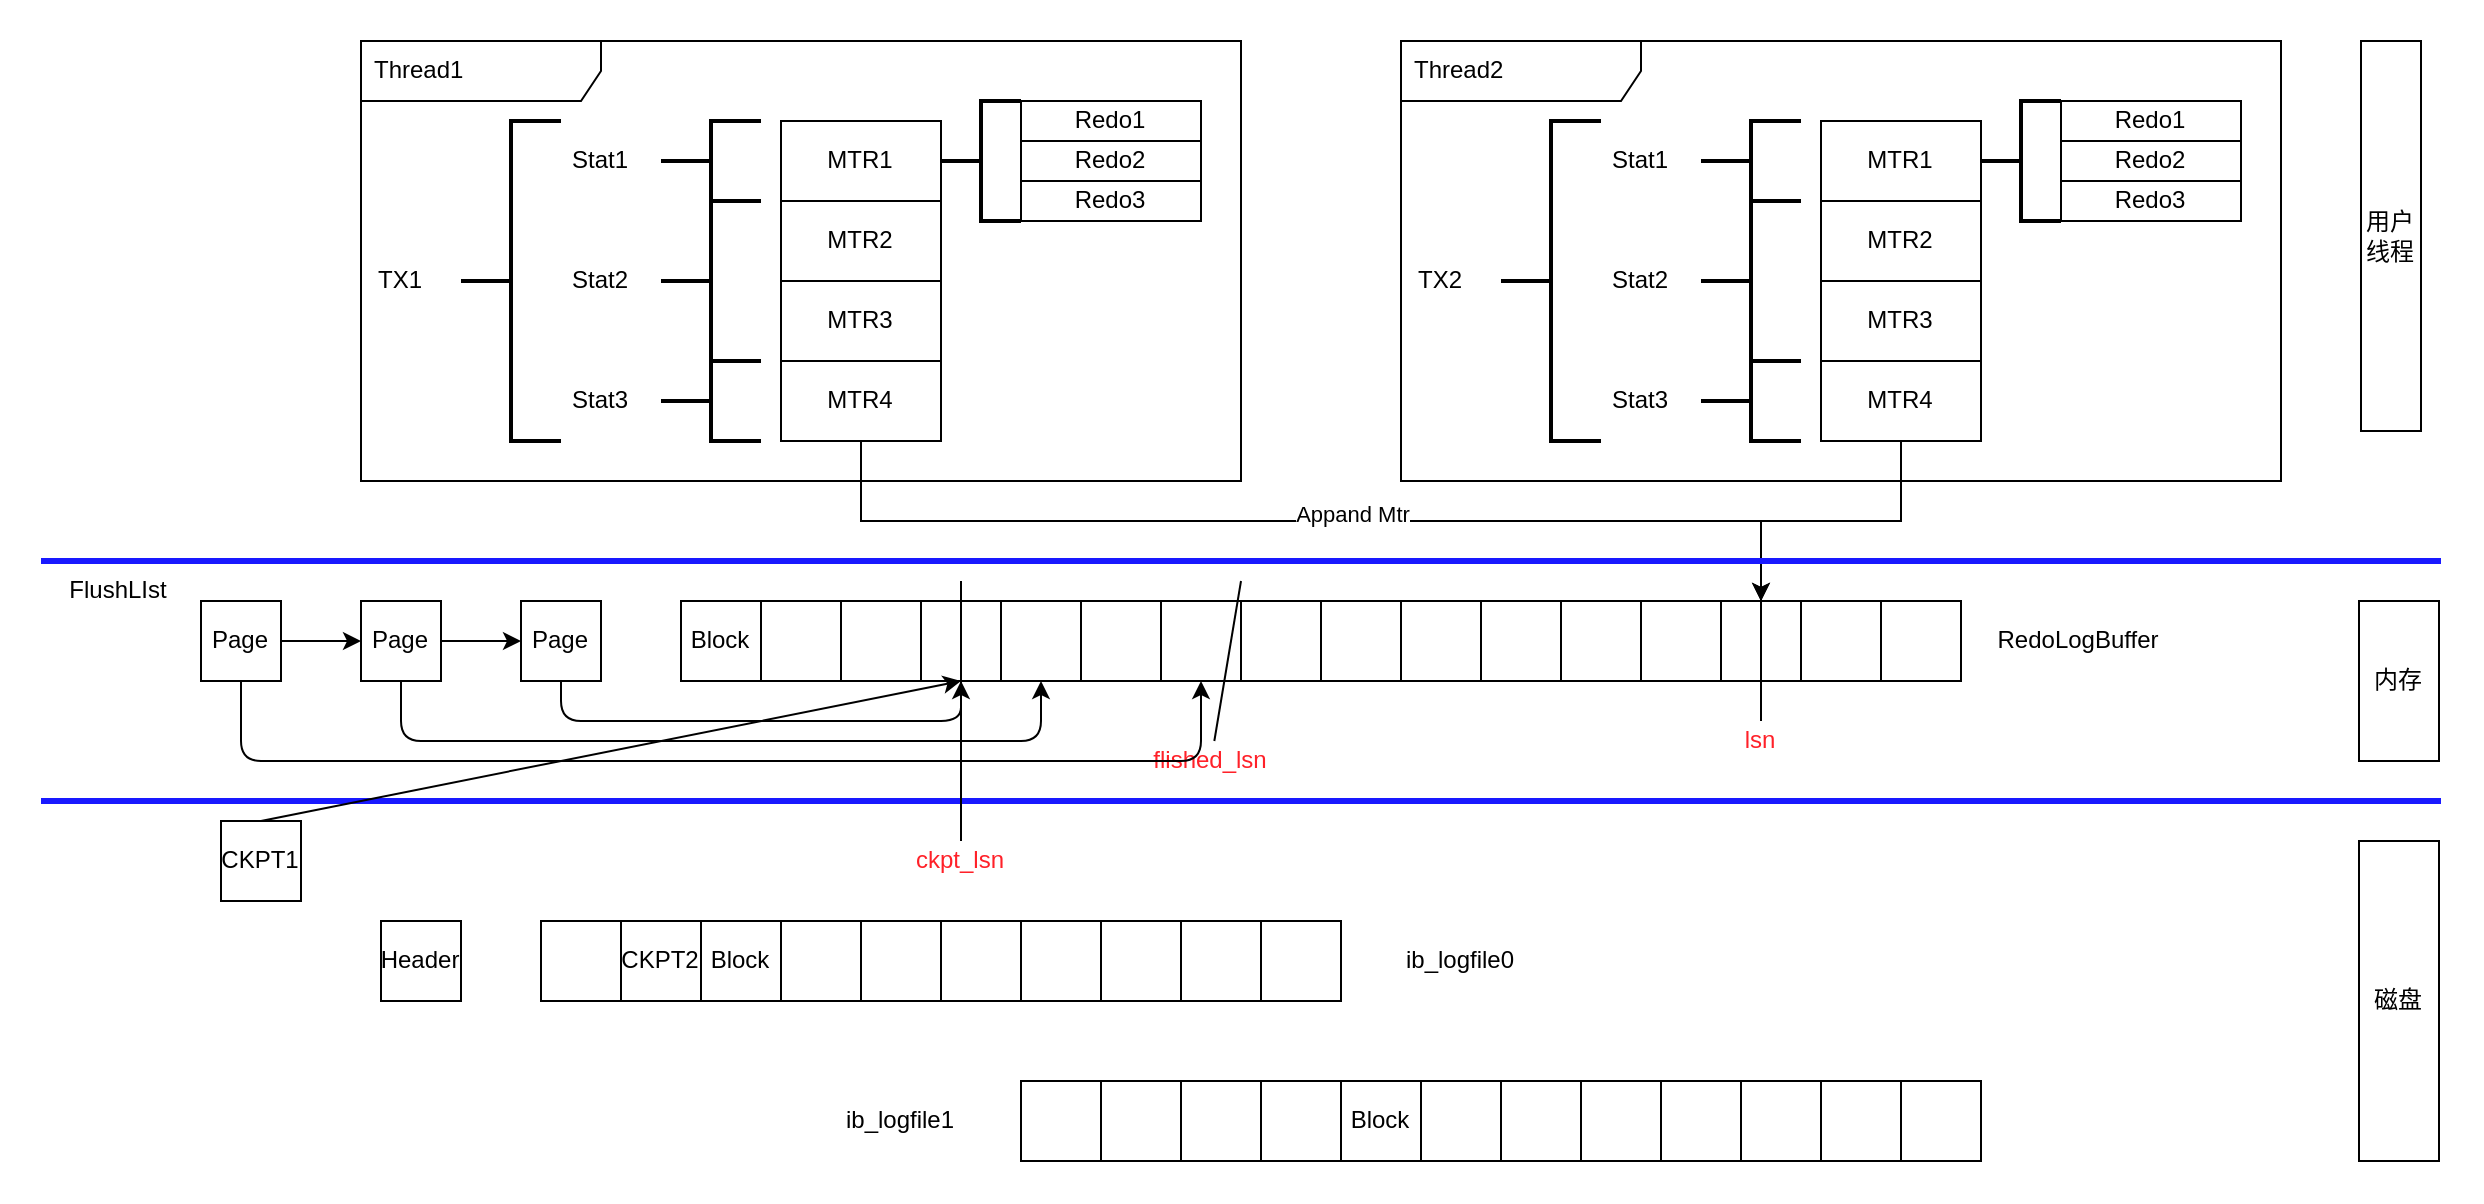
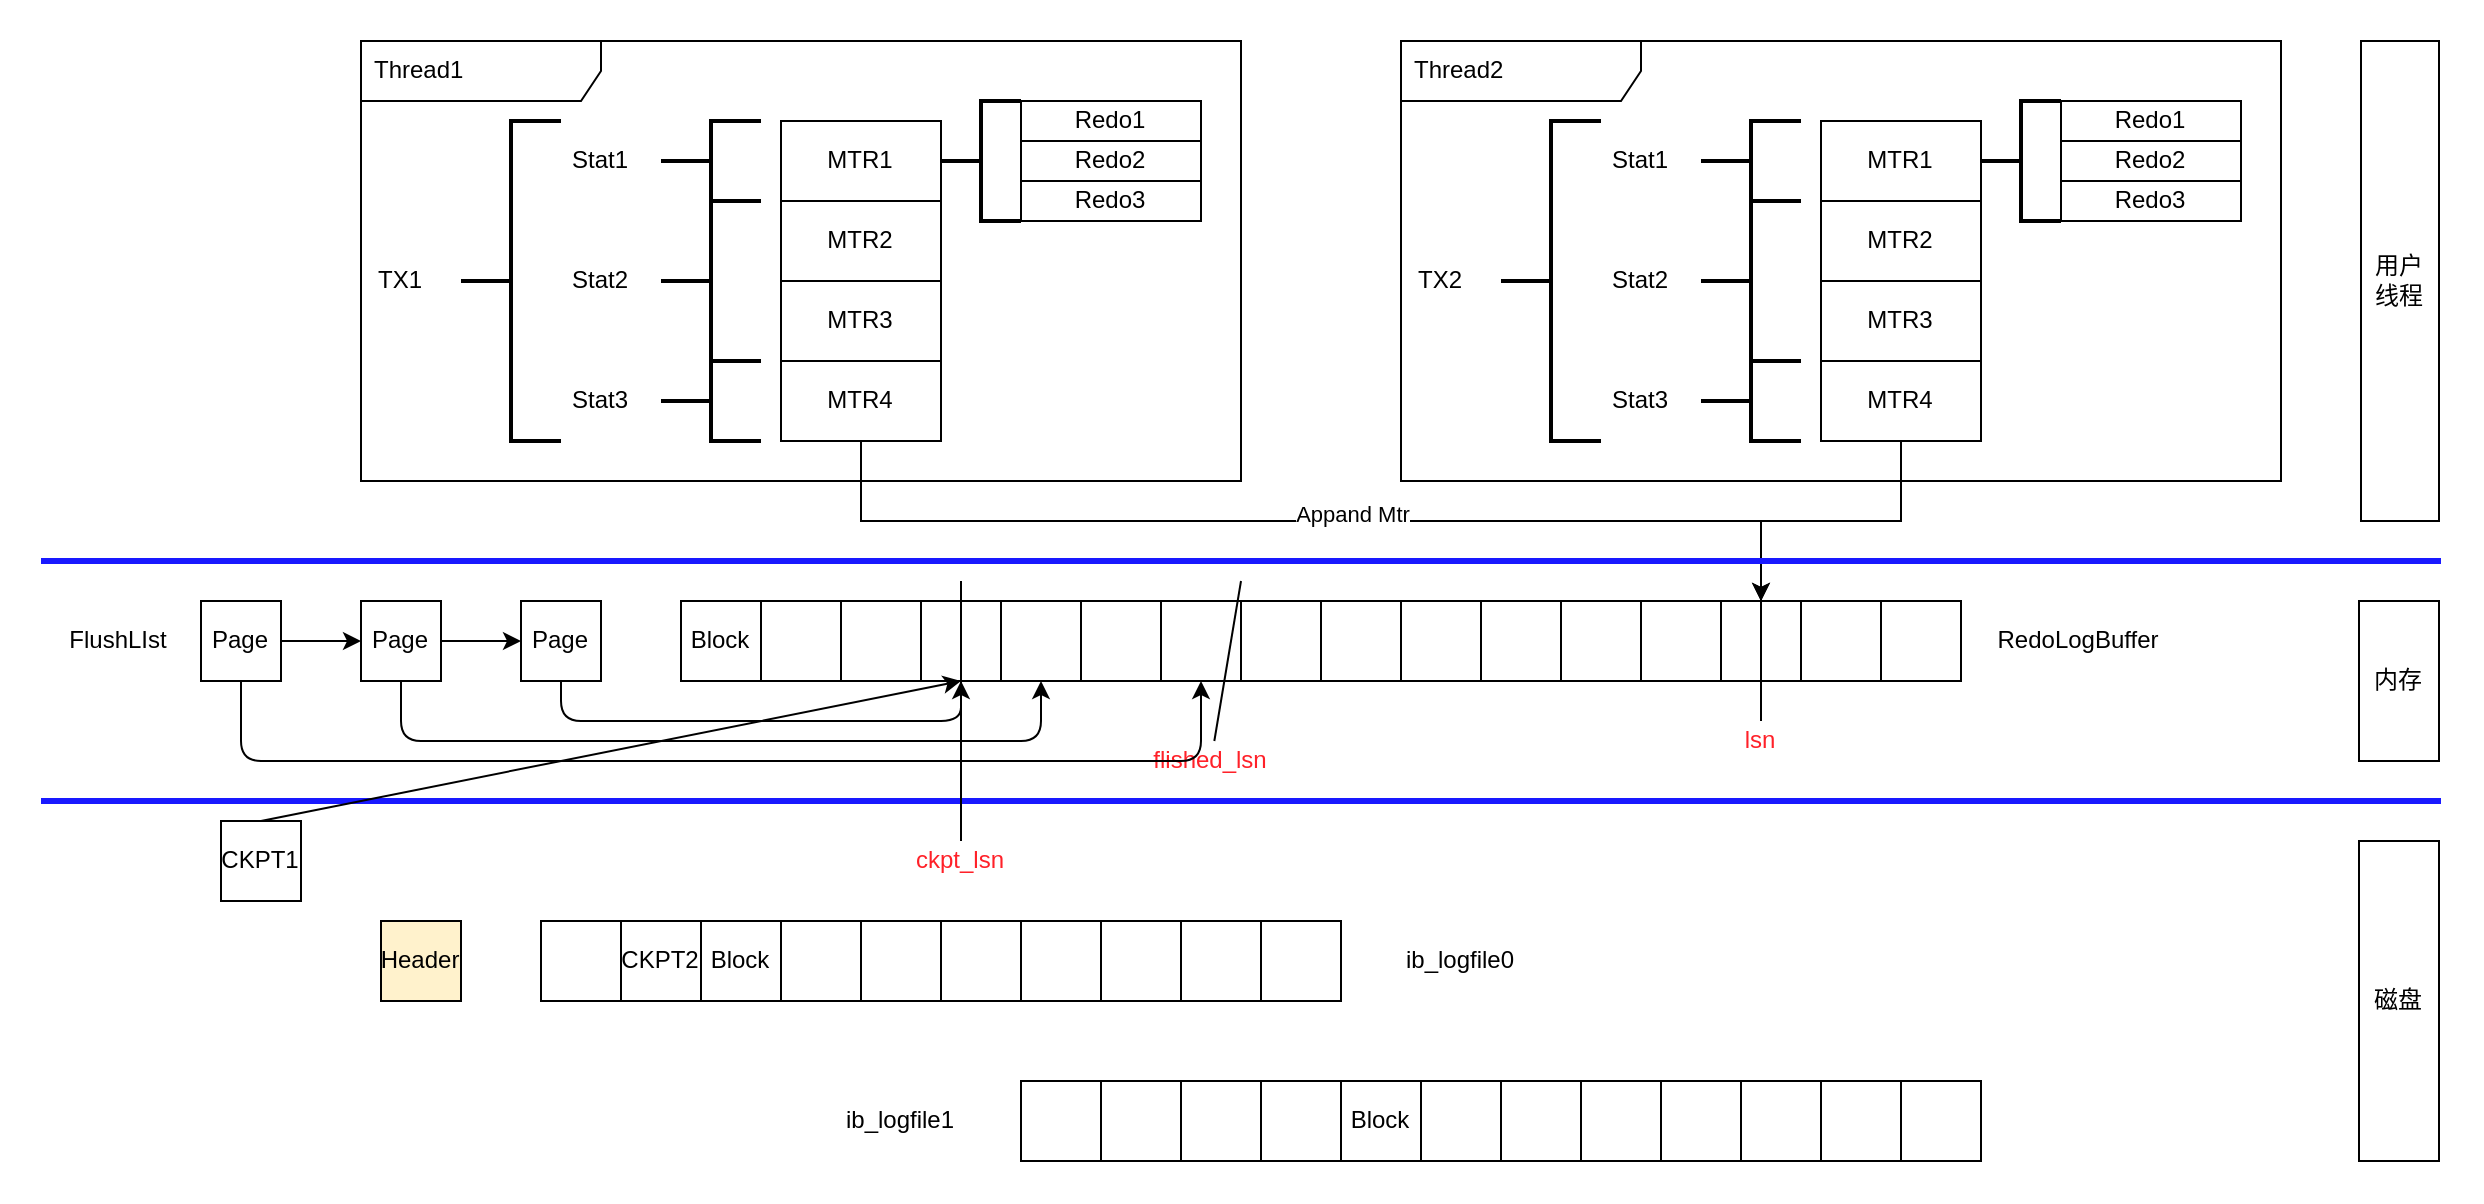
node "用户 线程": size 60x390 -> 78x480
node "FlushLIst": moved (119, 591) -> (119, 641)
node "Header": fillcolor #ffffff -> #fff2cc
